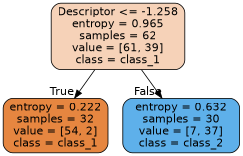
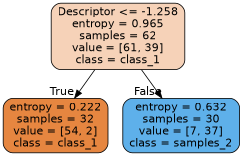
node "entropy = 0.632 samples = 30 value = [7, 37] class = class_2": label "entropy = 0.632 samples = 30 value = [7, 37] class = class_2" -> "entropy = 0.632 samples = 30 value = [7, 37] class = samples_2"
